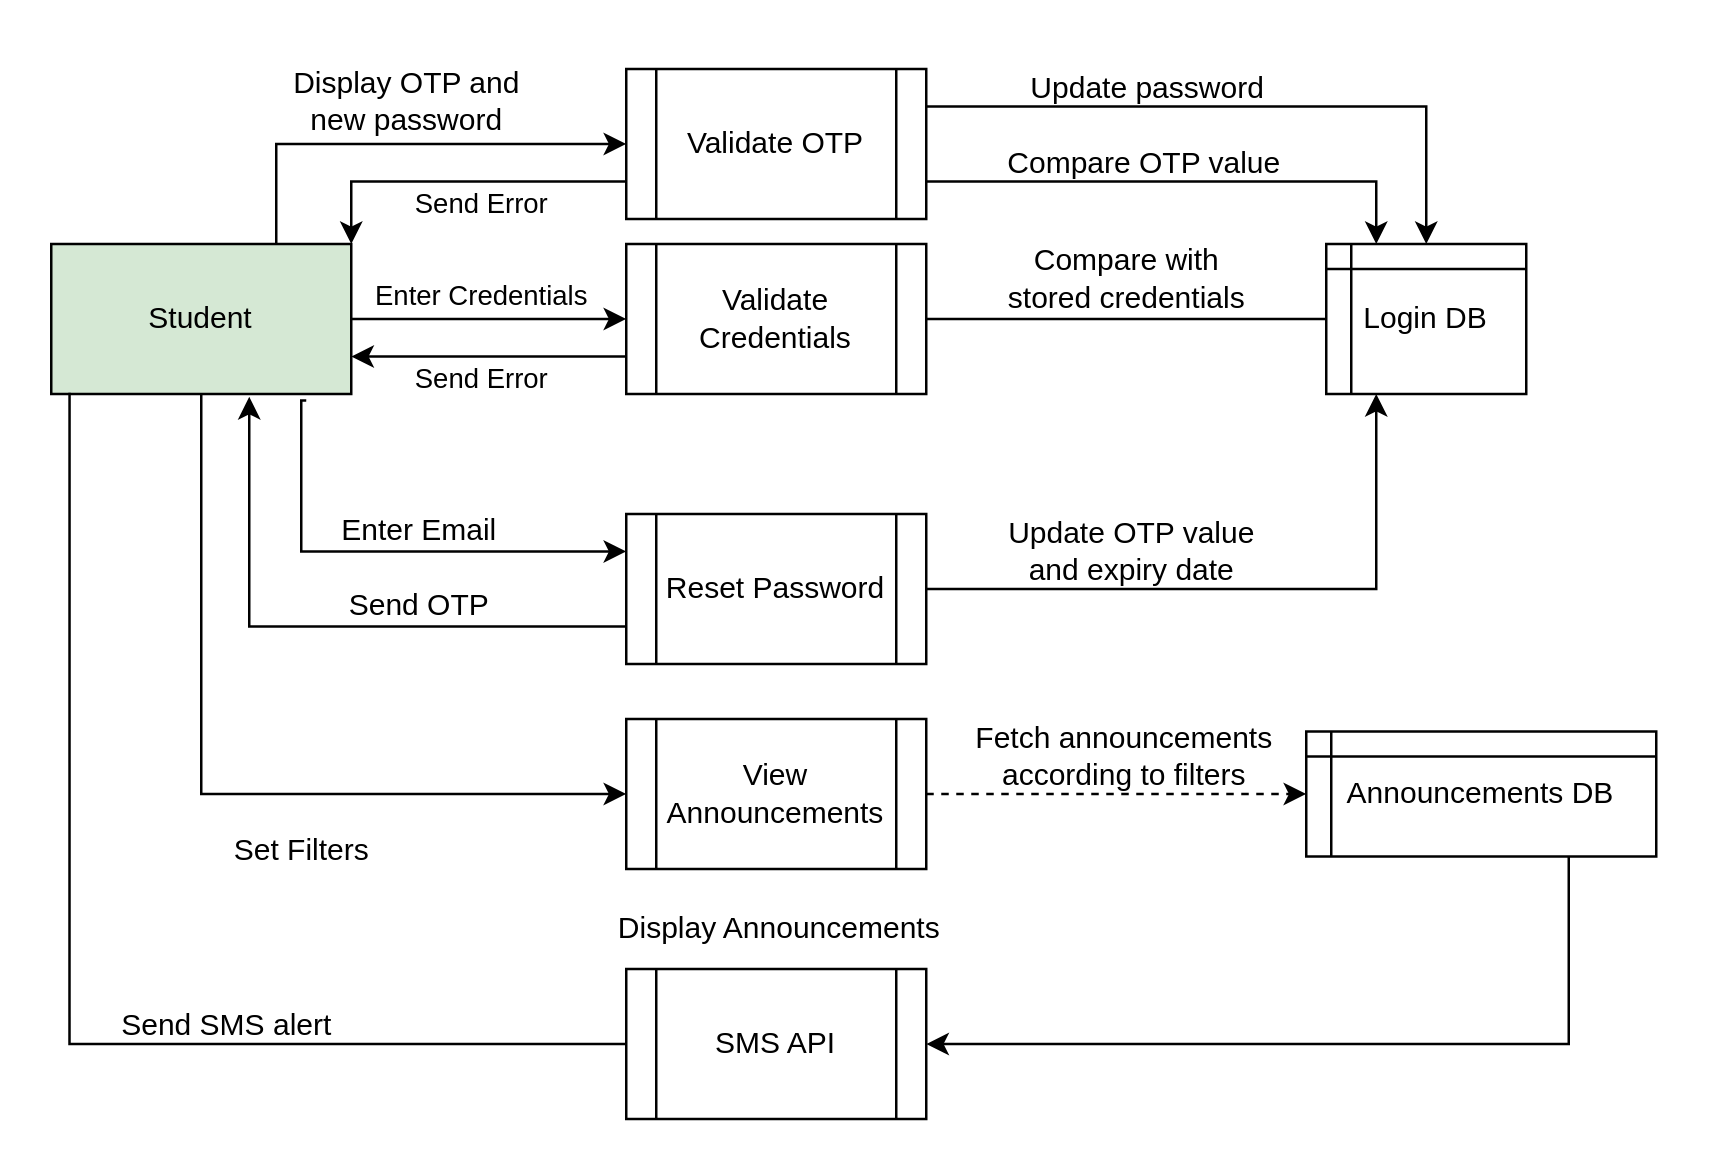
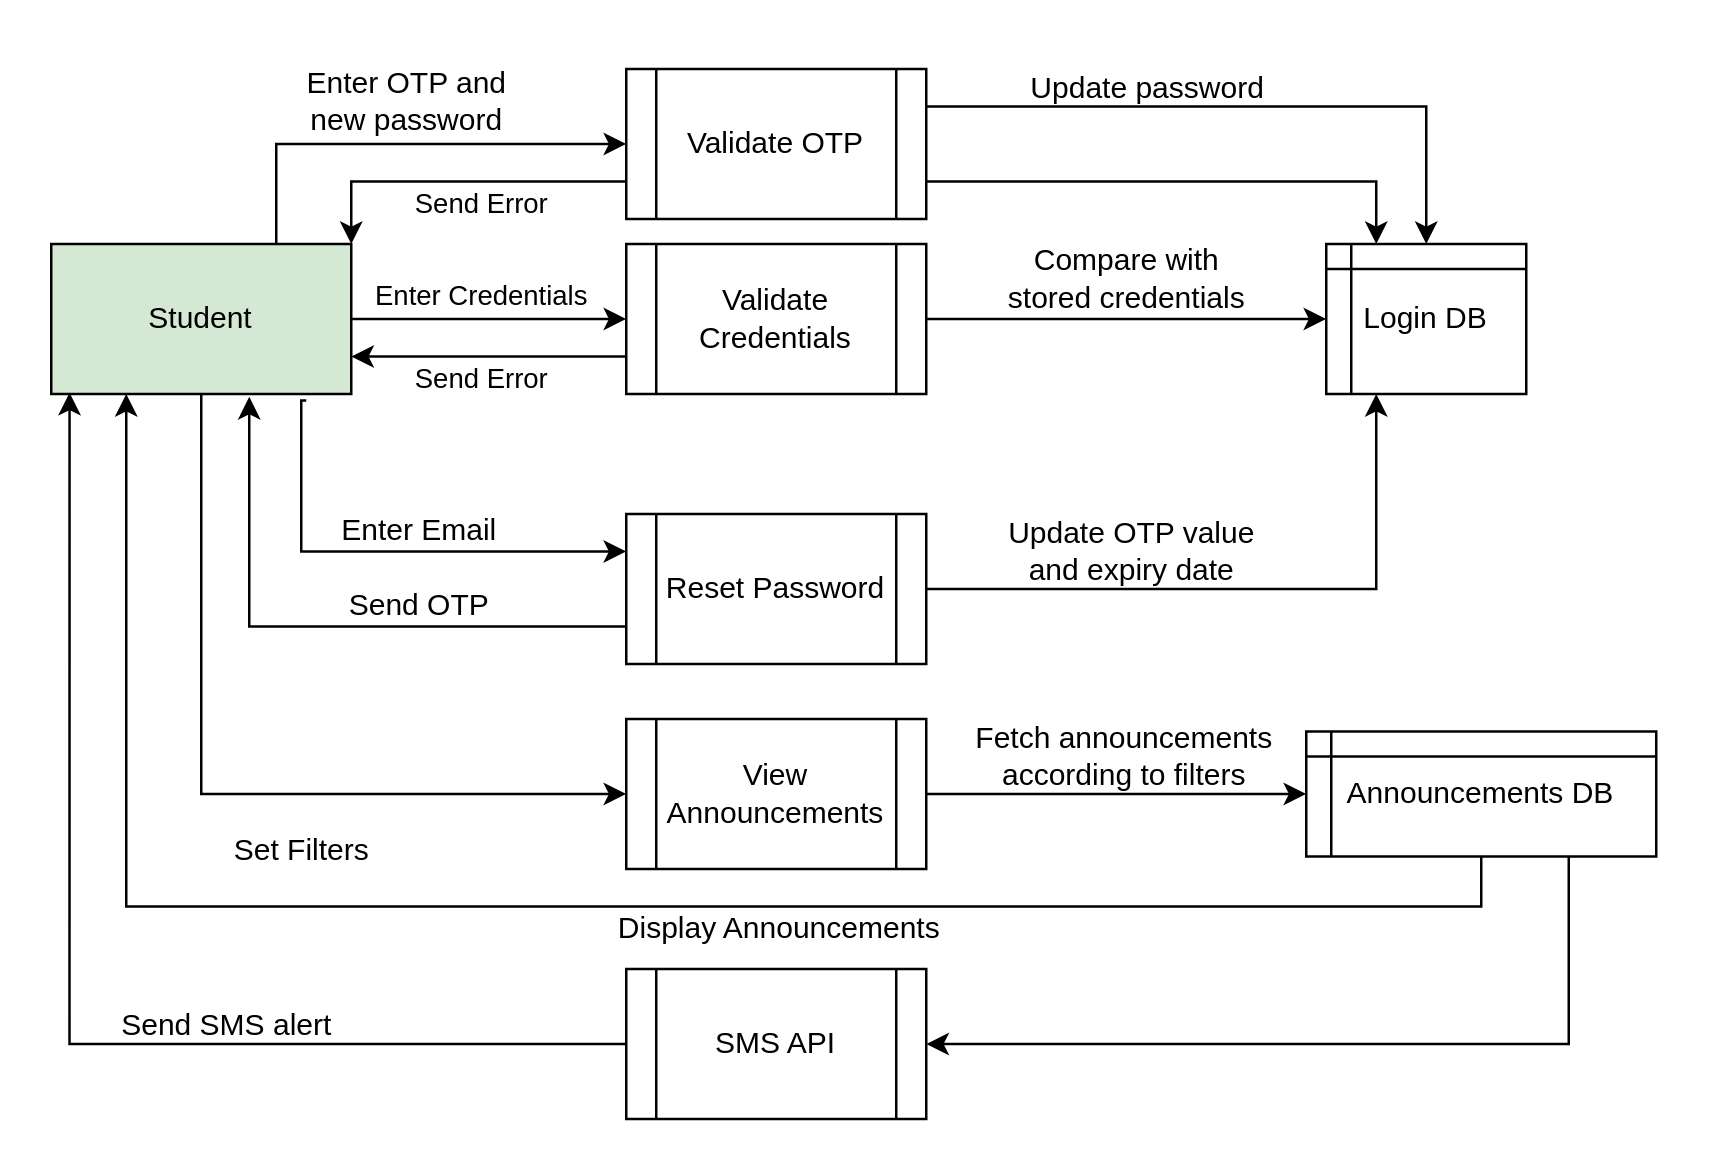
node "Display OTP and new password": label "Display OTP and new password" -> "Enter OTP and new password"
node "Compare OTP value": removed
edge "Validate Credentials" -- "Login DB": arrowhead none -> classic
edge "Student" -- "SMS API": arrowhead none -> classic
edge "View Announcements" -> "Announcements DB": style dashed -> solid
edge "Announcements DB" -> "Student": added
